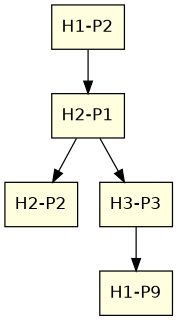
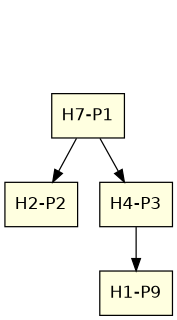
node "H1-P2": removed
node "H2-P1": label "H2-P1" -> "H7-P1"
node "H3-P3": label "H3-P3" -> "H4-P3"
